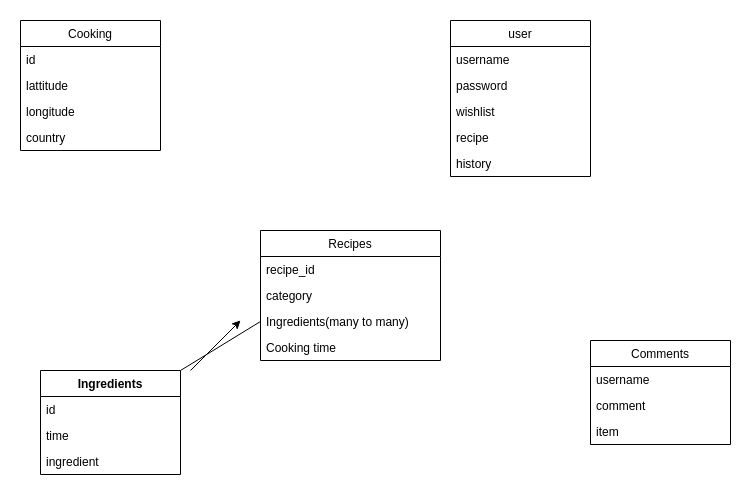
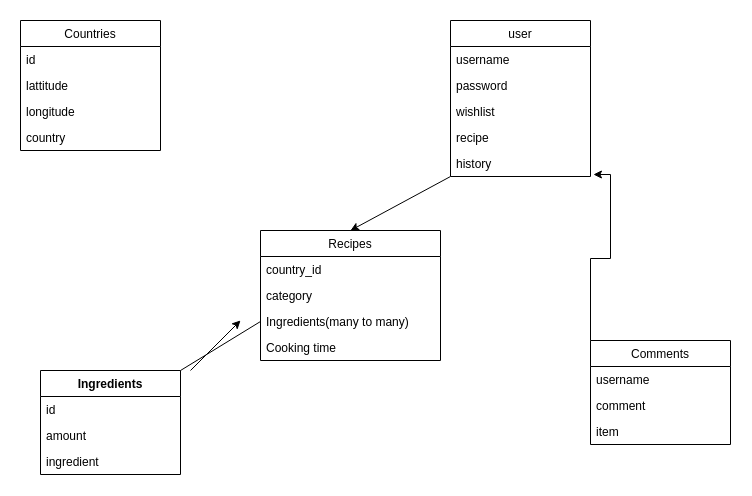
node "Cooking": label "Cooking" -> "Countries"
edge "user" -> "Recipes": added
edge "Comments" -> "history": added
node "recipe_id": label "recipe_id" -> "country_id"
node "time": label "time" -> "amount"
